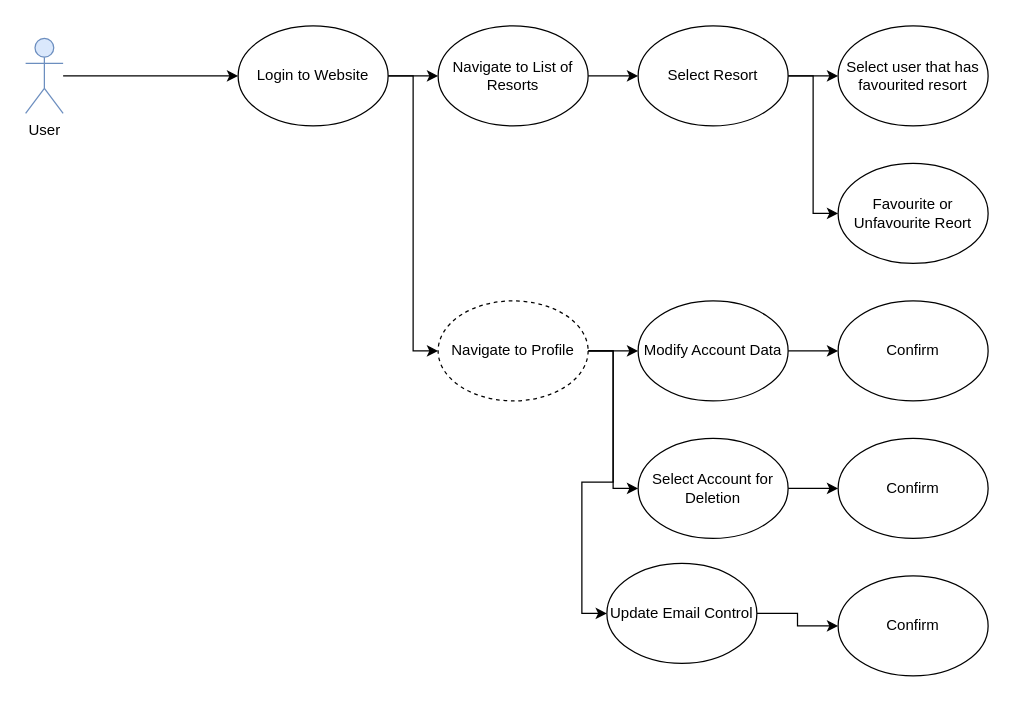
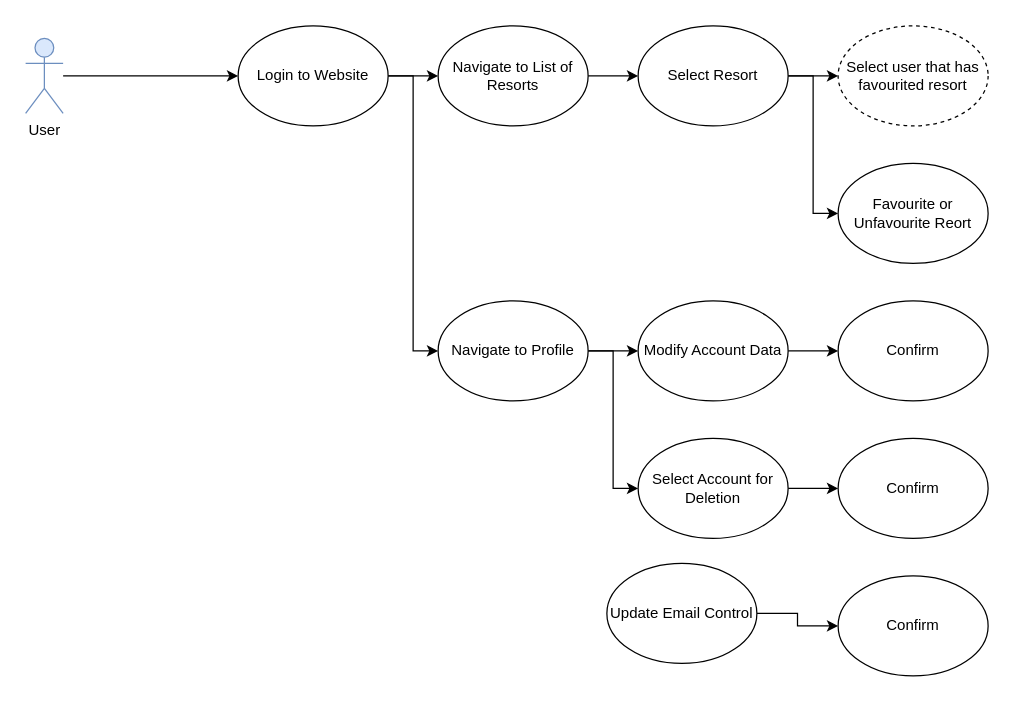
node "Select user that has favourited resort": style solid -> dashed
node "Navigate to Profile": style dashed -> solid
edge "Navigate to Profile" -> "Update Email Control": removed
